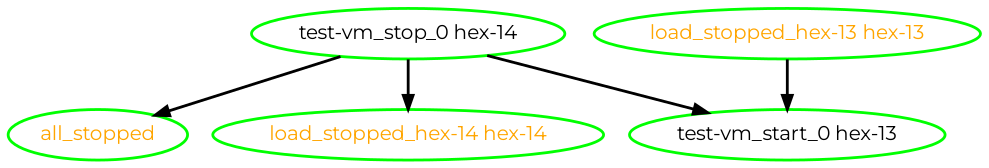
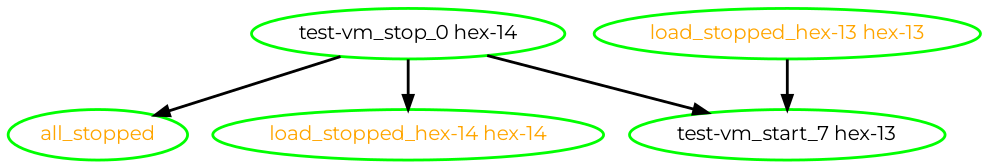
node "test-vm_start_0 hex-13": label "test-vm_start_0 hex-13" -> "test-vm_start_7 hex-13"
